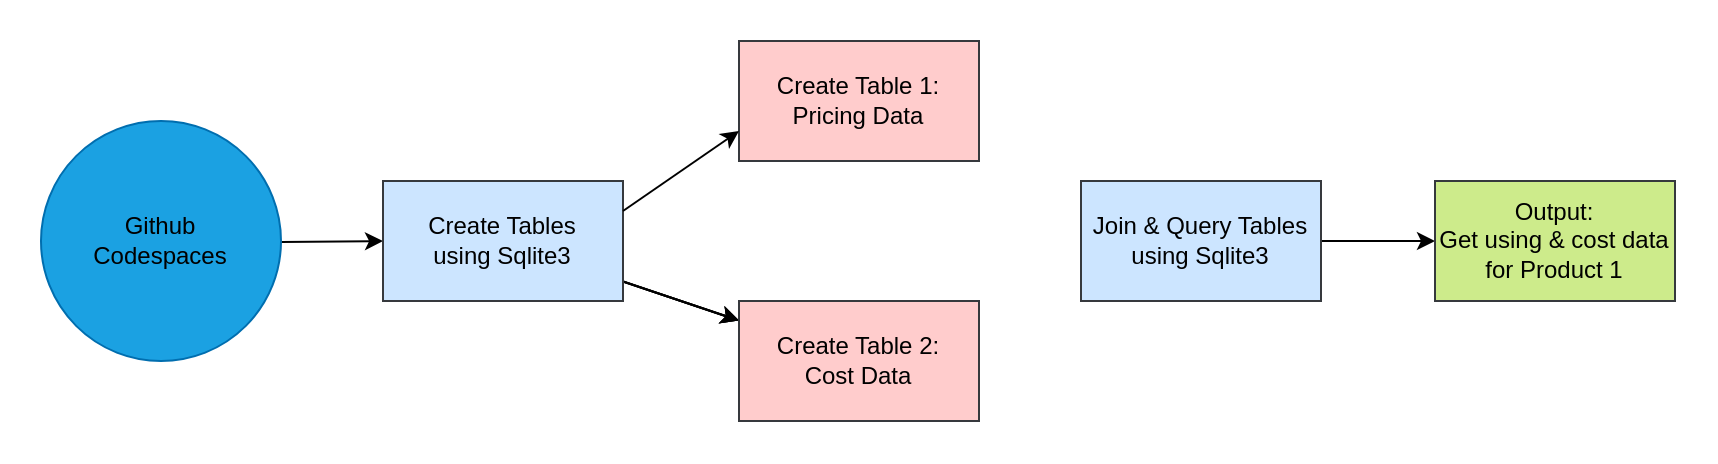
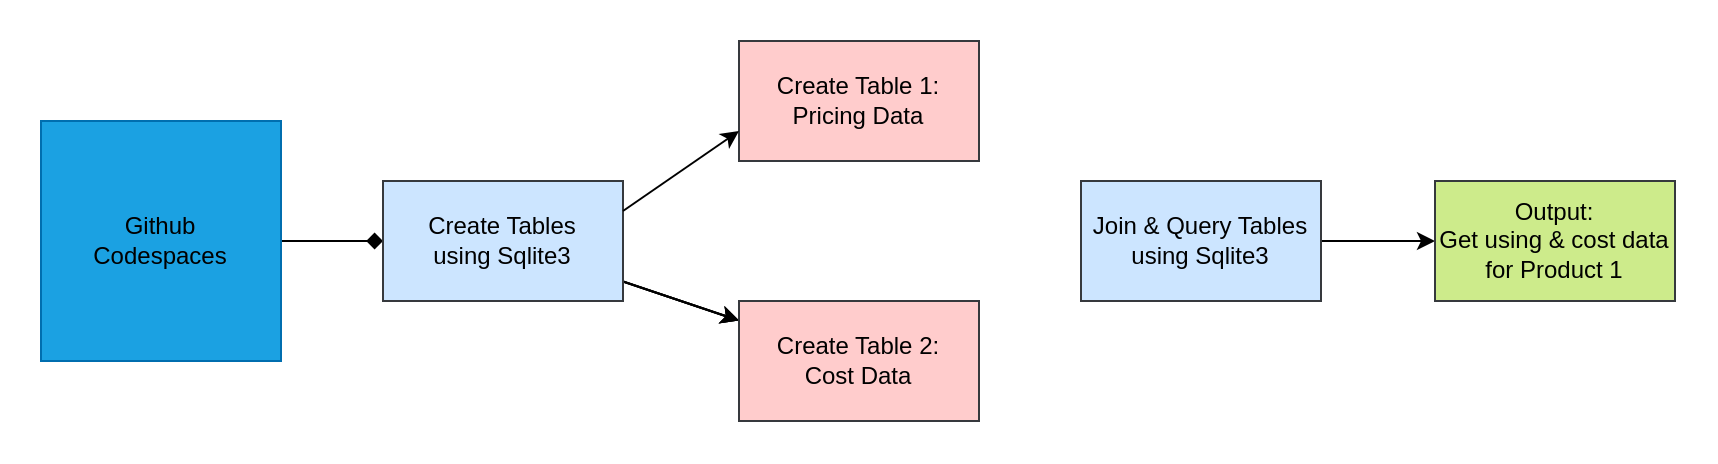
node "Github Codespaces": shape ellipse -> rectangle
edge "Github Codespaces" -> "Create Tables using Sqlite3": arrowhead classic -> diamond
